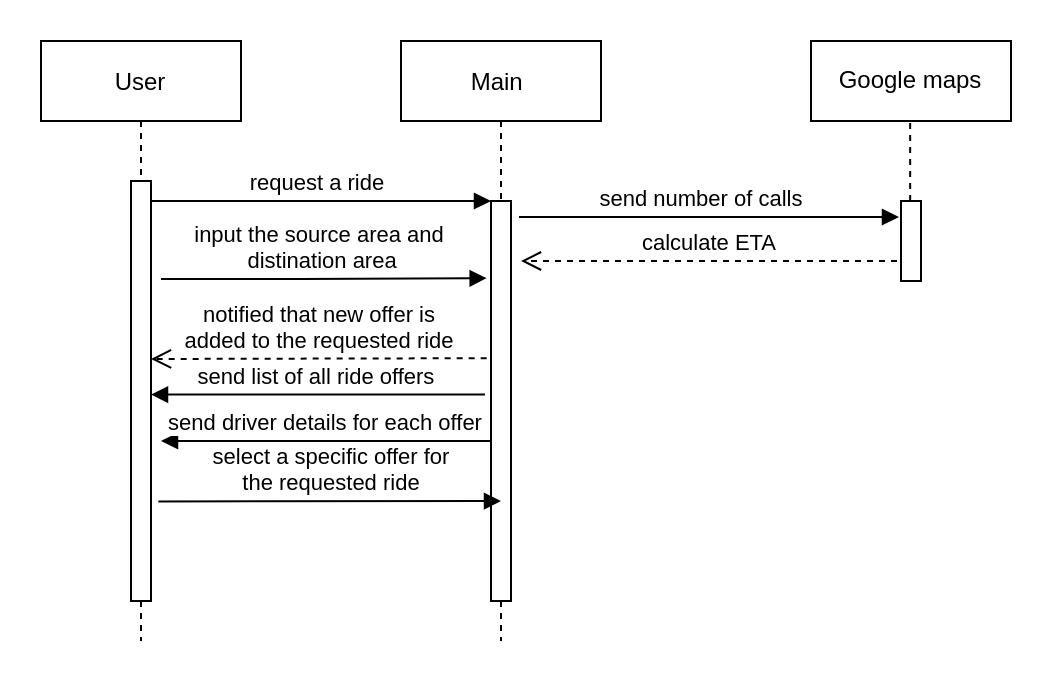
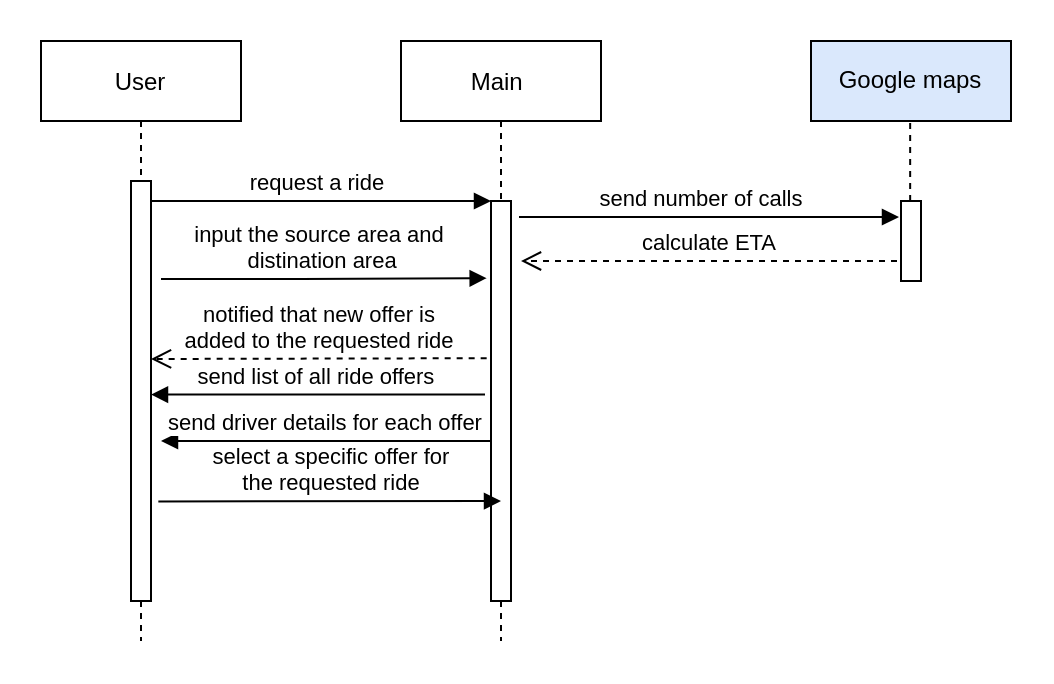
node "Google maps": fillcolor #ffffff -> #dae8fc
